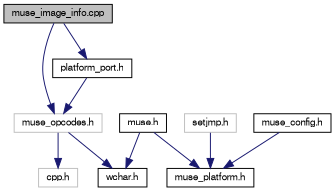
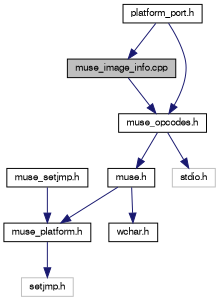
edge "muse_image_info.cpp" -> "platform_port.h": reversed
node "muse_opcodes.h": color grey75 -> black
node "muse_config.h": label "muse_config.h" -> "muse_setjmp.h"
edge "setjmp.h" -> "muse_platform.h": reversed
edge "muse_opcodes.h" -> "wchar.h": now "muse_opcodes.h" -> "muse.h"
node "cpp.h": label "cpp.h" -> "stdio.h"
